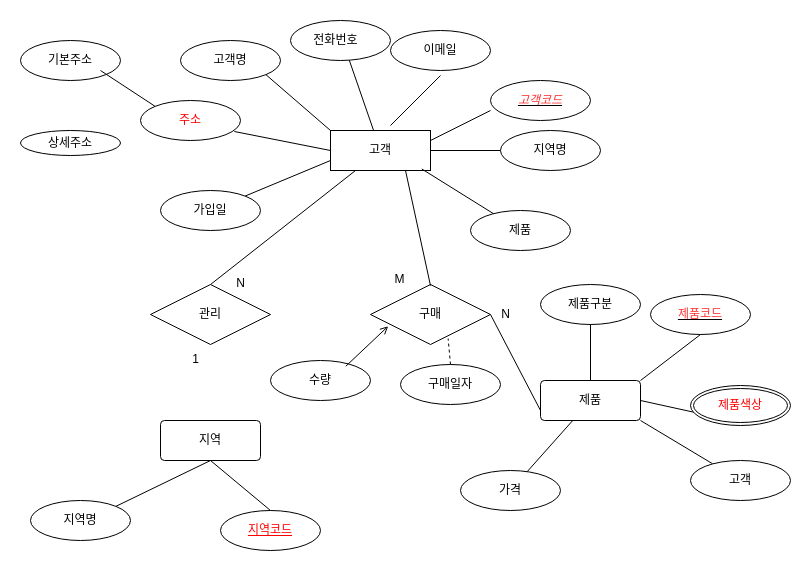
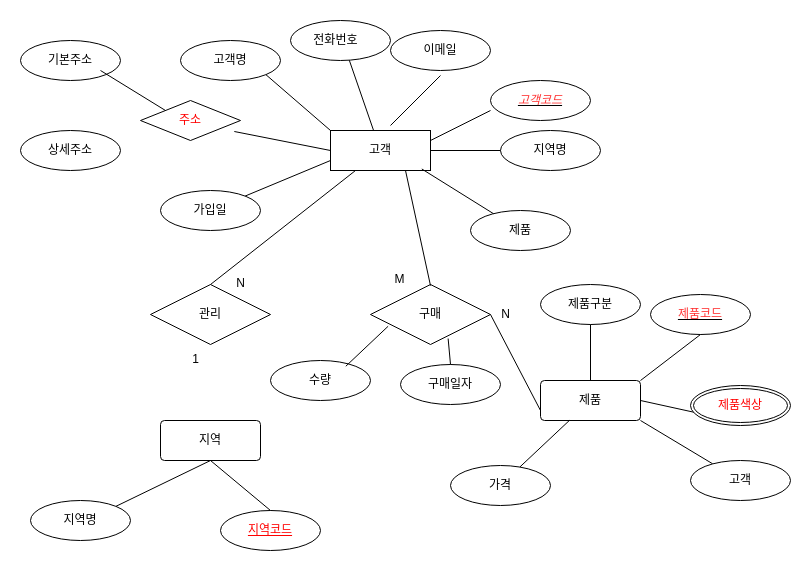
node "주소": shape ellipse -> diamond
node "상세주소": size 100x25 -> 100x40
edge "수량" -> "구매": arrowhead open -> none
edge "구매" -- "구매일자": style dashed -> solid
node "가격": moved (511, 491) -> (501, 486)
